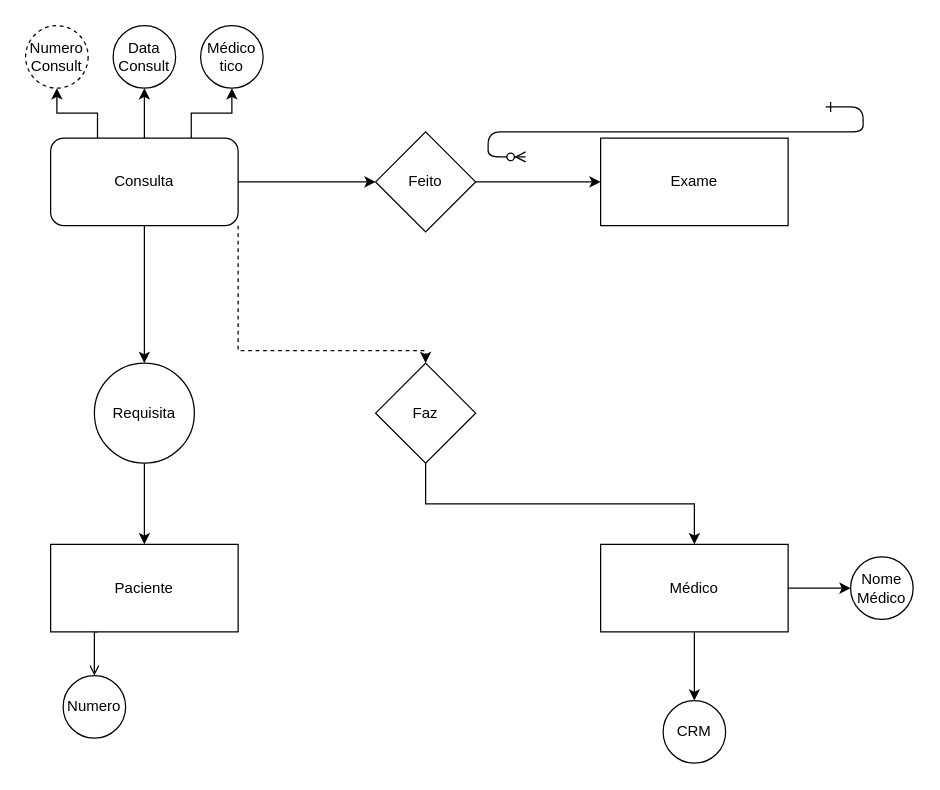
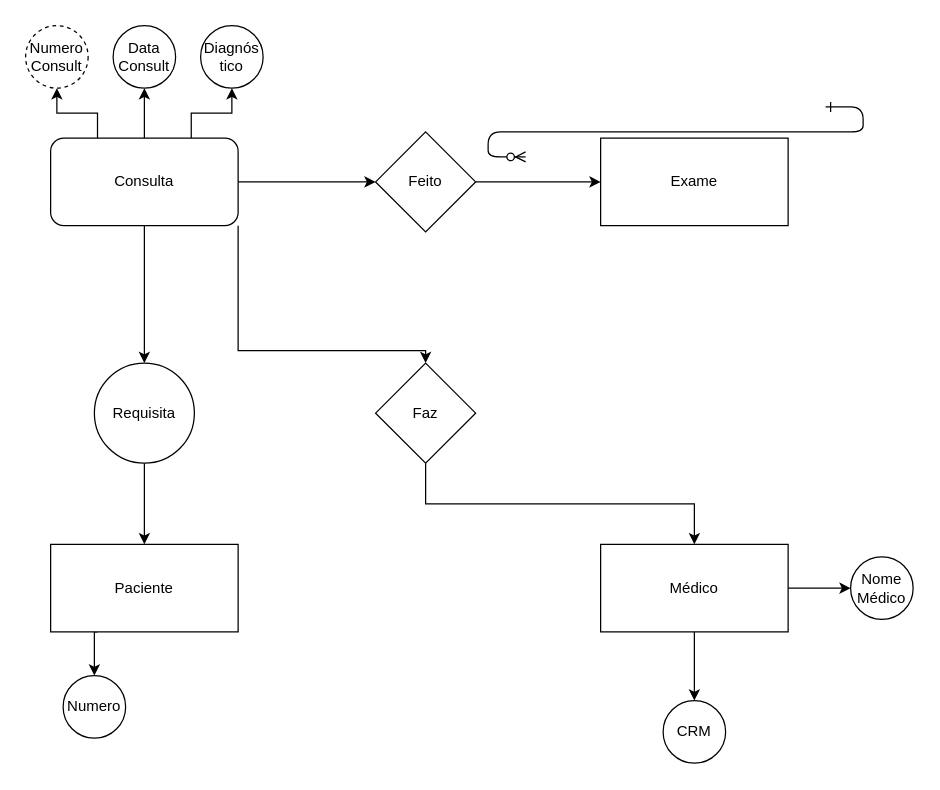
node "Médico tico": label "Médico tico" -> "Diagnós tico"
edge "Consulta" -> "Faz": style dashed -> solid
edge "Paciente" -> "Numero": arrowhead open -> classic
